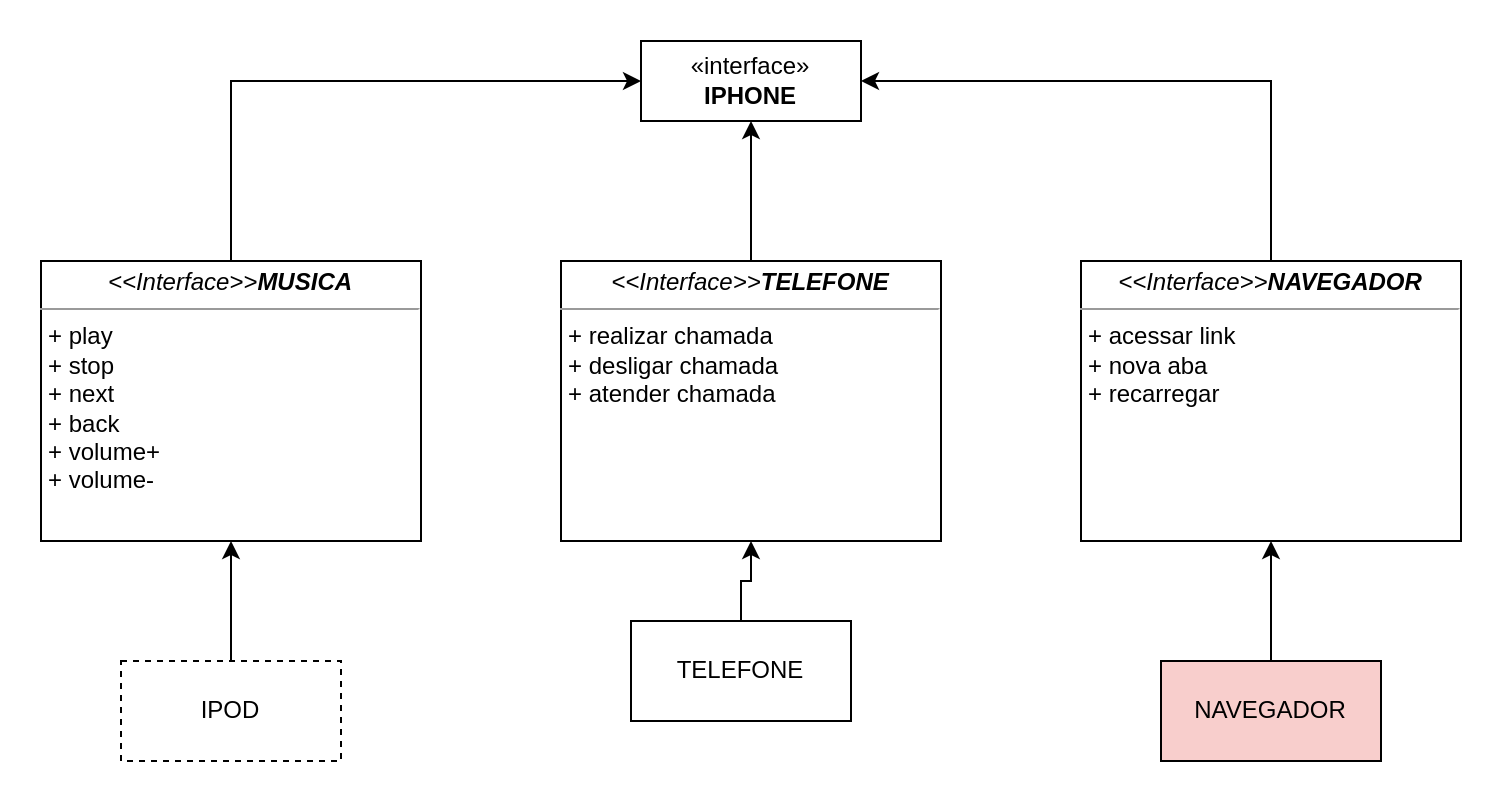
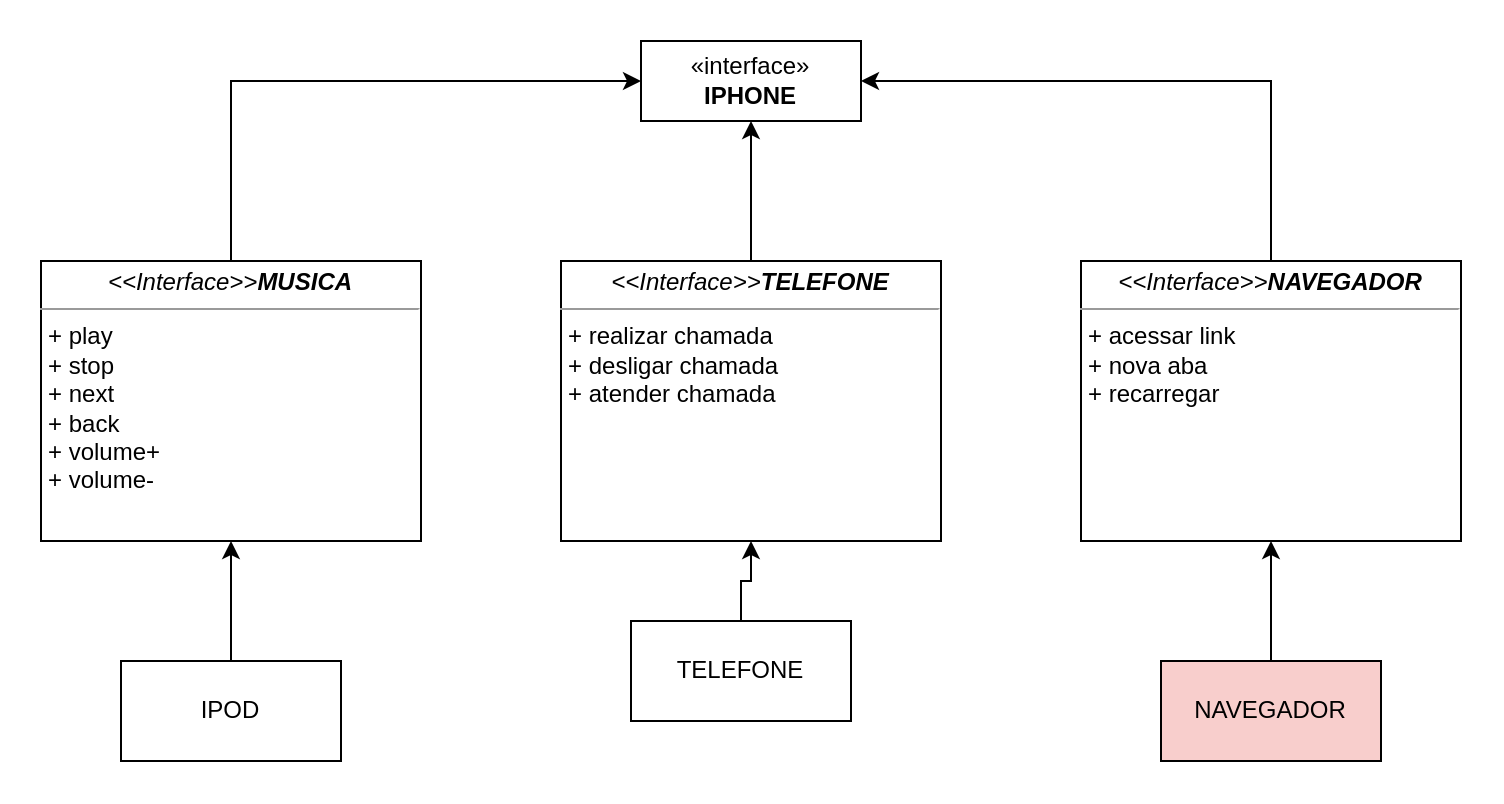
node "IPOD": style dashed -> solid
